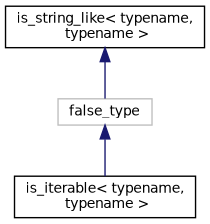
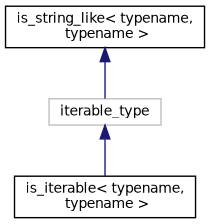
node "false_type": label "false_type" -> "iterable_type"
